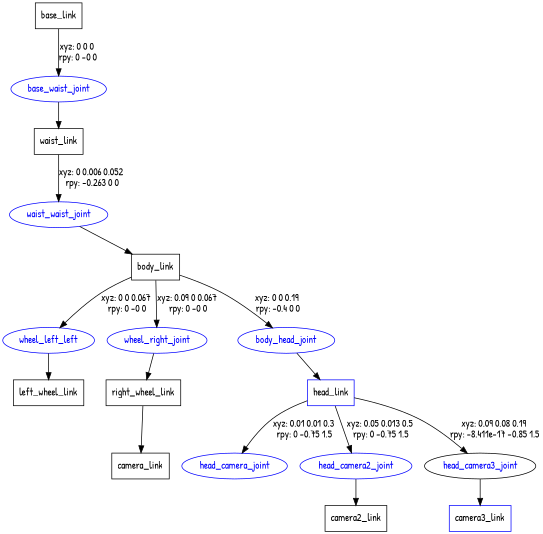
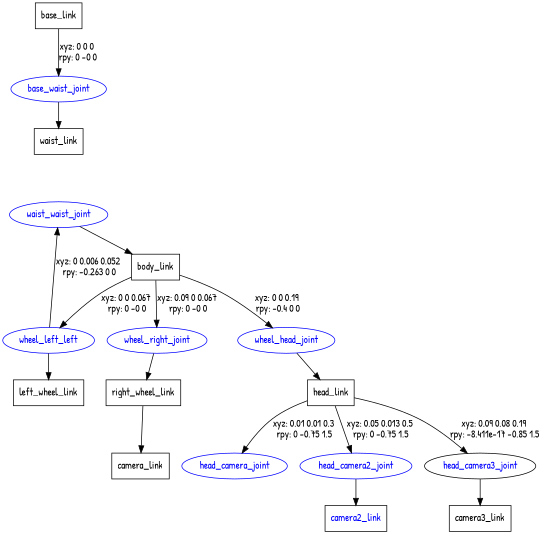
edge "waist_link" -> "waist_waist_joint": now "wheel_left_left" -> "waist_waist_joint"
node "body_head_joint": label "body_head_joint" -> "wheel_head_joint"
node "head_link": color blue -> black
node "camera2_link": fontcolor black -> blue
node "camera3_link": color blue -> black
